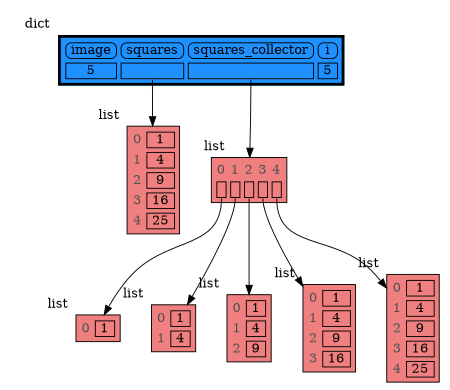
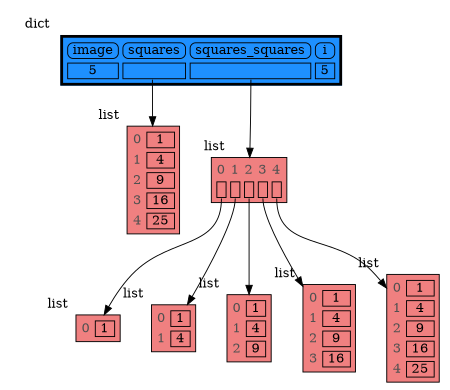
node "image": text "squares_collector" -> "squares_squares"
